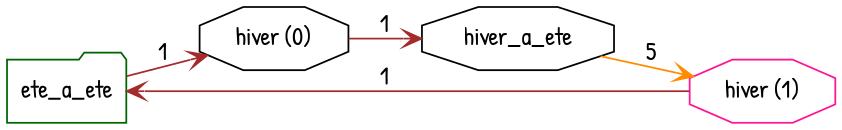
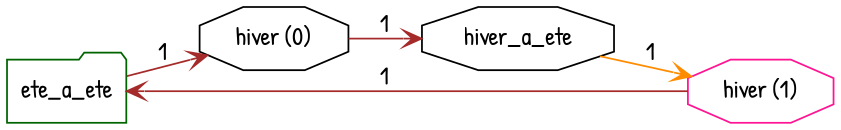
edge "hiver_a_ete" -> "hiver (1)": label "5" -> "1"
